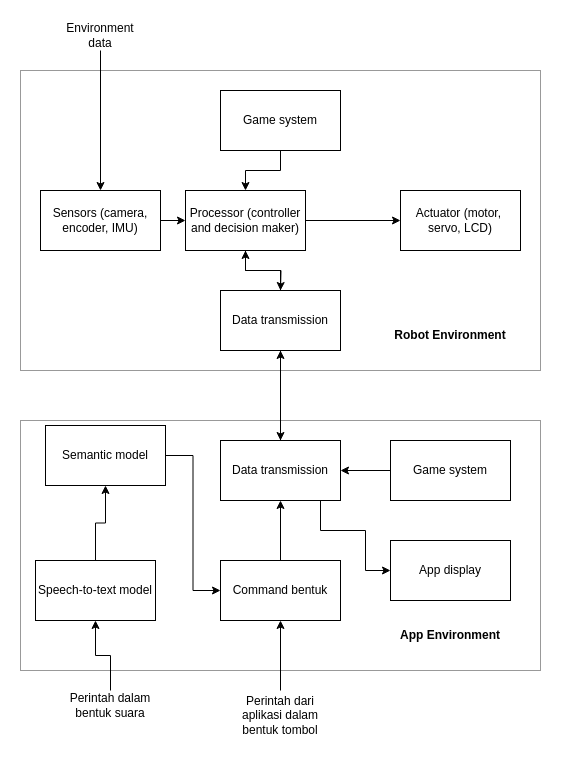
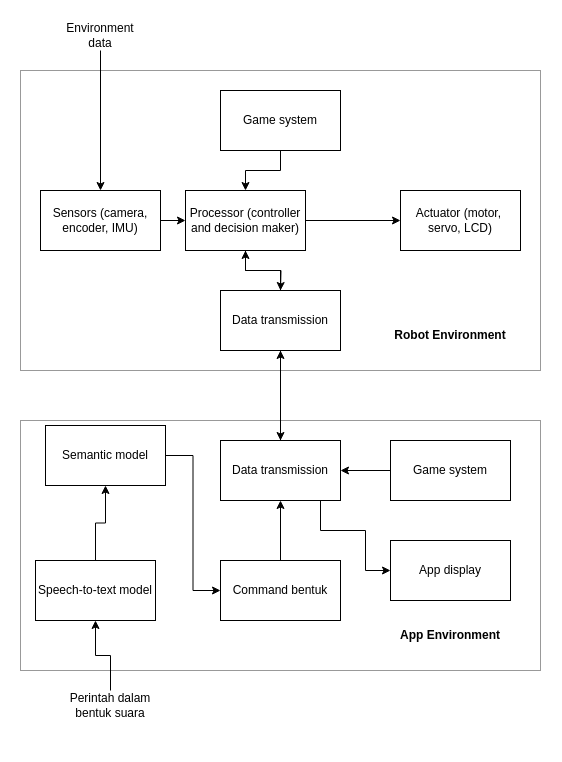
edge "Perintah dari aplikasi dalam bentuk tombol" -> "Command bentuk": removed
node "Perintah dari aplikasi dalam bentuk tombol": removed
